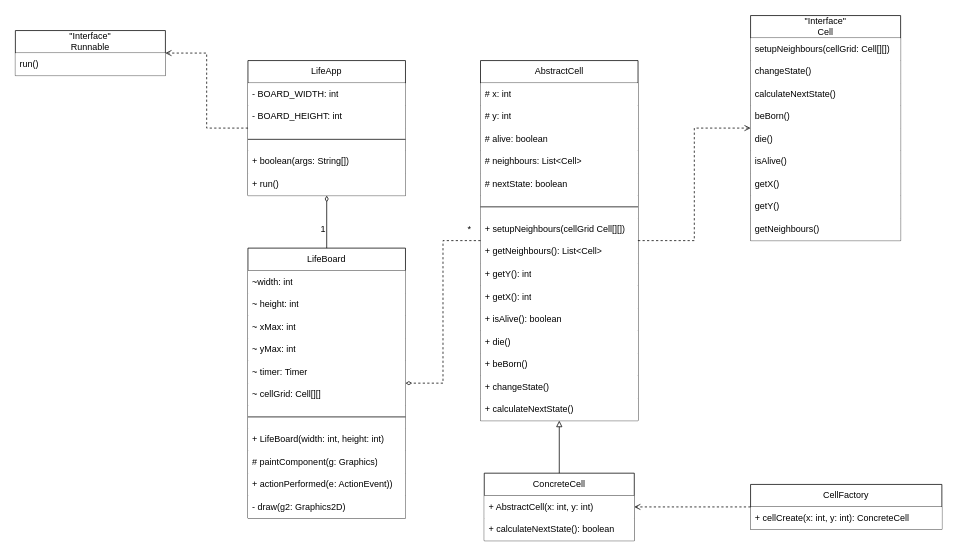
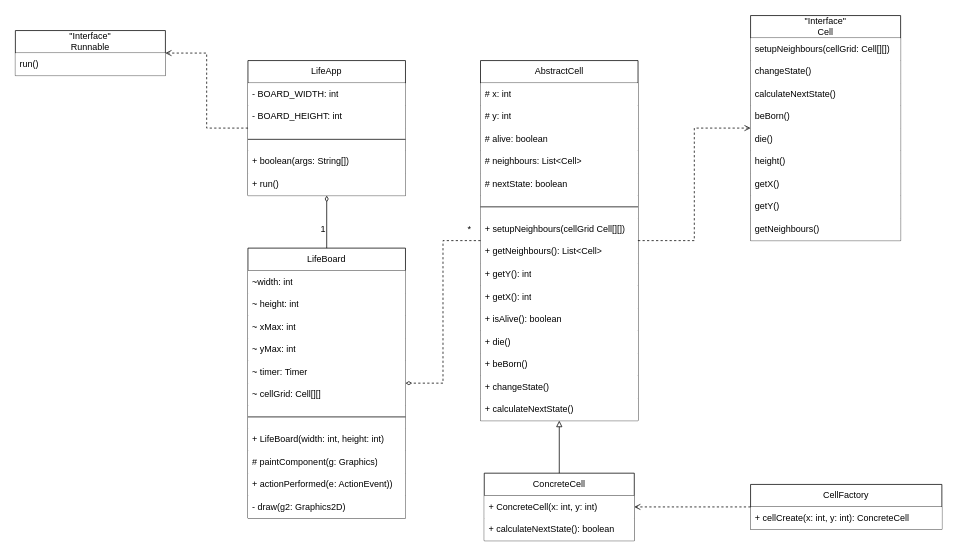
node "isAlive()": label "isAlive()" -> "height()"
node "+ AbstractCell(x: int, y: int)": label "+ AbstractCell(x: int, y: int)" -> "+ ConcreteCell(x: int, y: int)"
